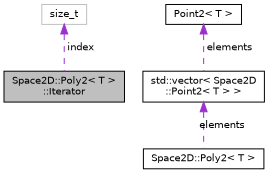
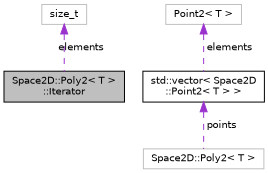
node "Point2< T >": color black -> grey75
edge "Space2D::Poly2< T > ::Iterator" -> "size_t": label " index" -> " elements"
edge "Space2D::Poly2< T >" -> "std::vector< Space2D ::Point2< T > >": label " elements" -> " points"
node "Space2D::Poly2< T >": color black -> grey75
